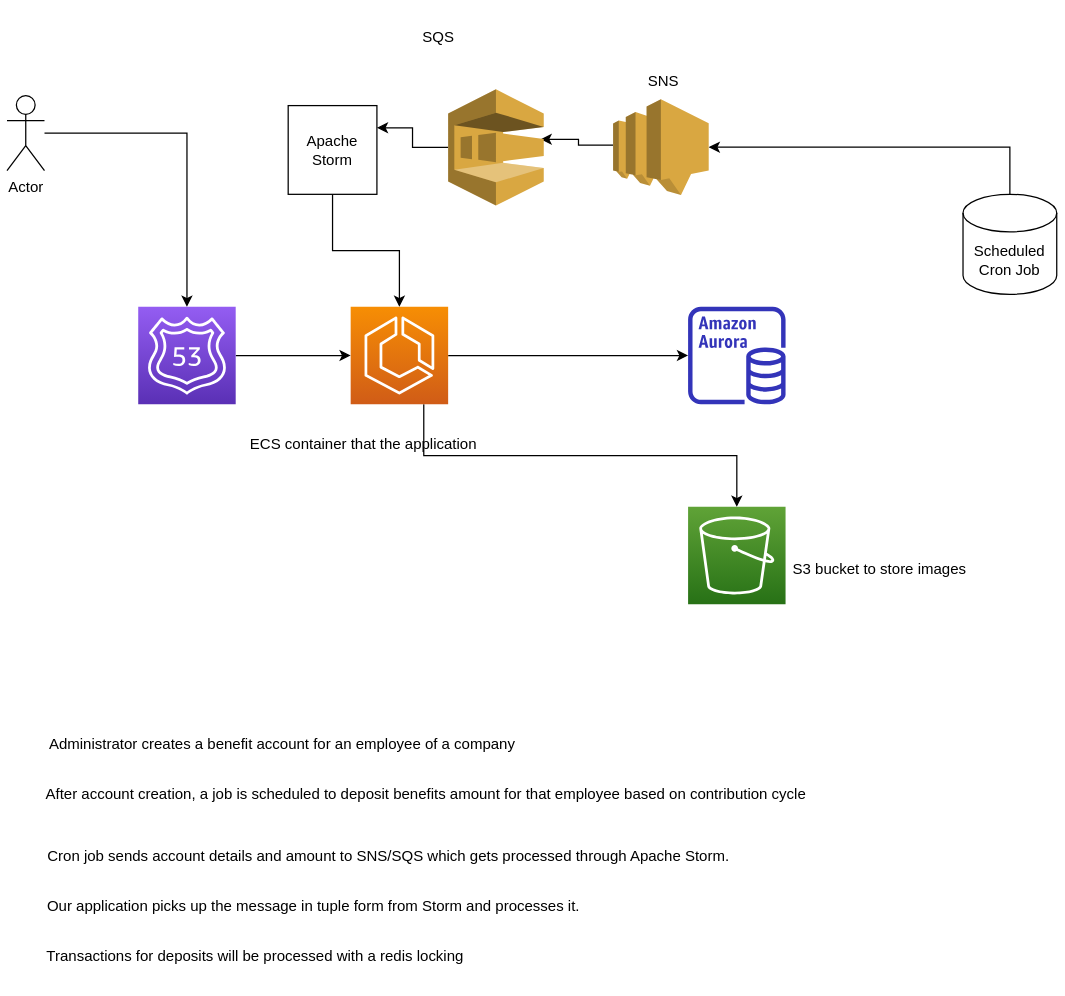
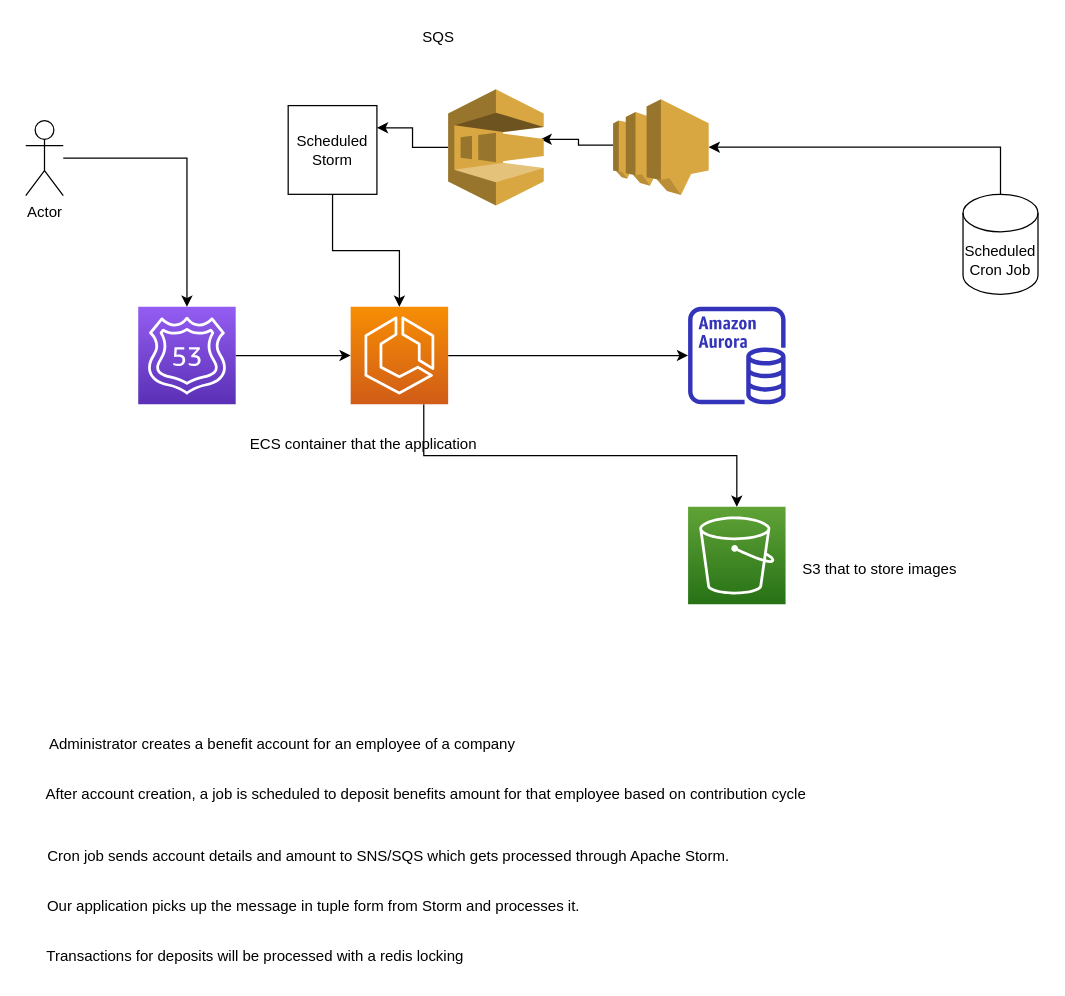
node "SNS": removed
node "Actor": moved (26, 133) -> (44, 158)
node "Apache Storm": label "Apache Storm" -> "Scheduled Storm"
node "Scheduled Cron Job": size 94x100 -> 75x100
node "S3 bucket to store images": label "S3 bucket to store images" -> "S3 that to store images"
